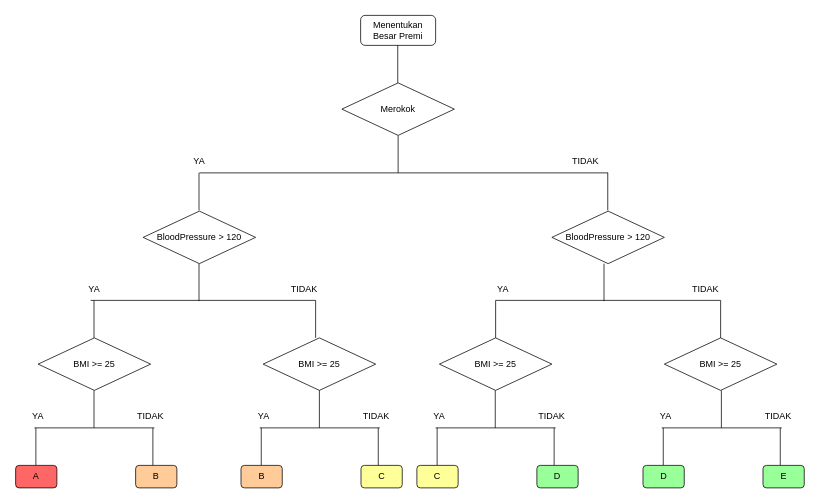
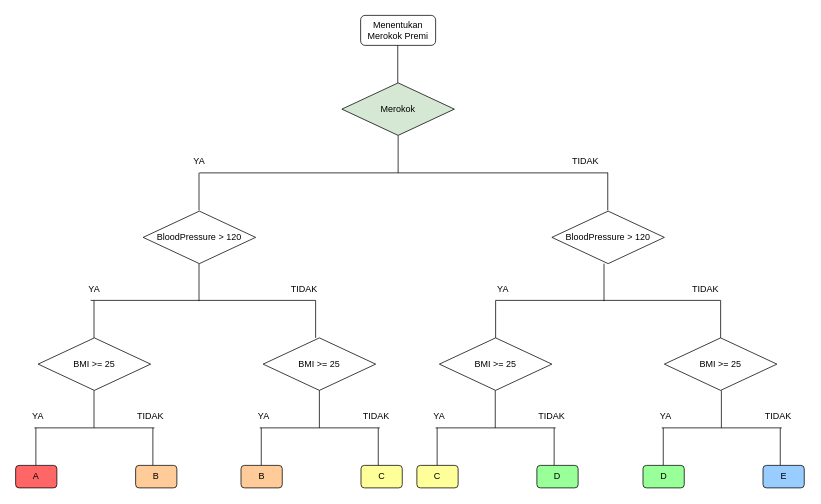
node "Menentukan Besar Premi": label "Menentukan Besar Premi" -> "Menentukan Merokok Premi"
node "Merokok": fillcolor #ffffff -> #d5e8d4
node "E": fillcolor #99ff99 -> #99ccff
